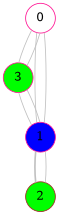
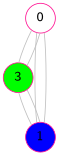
node "2": removed
